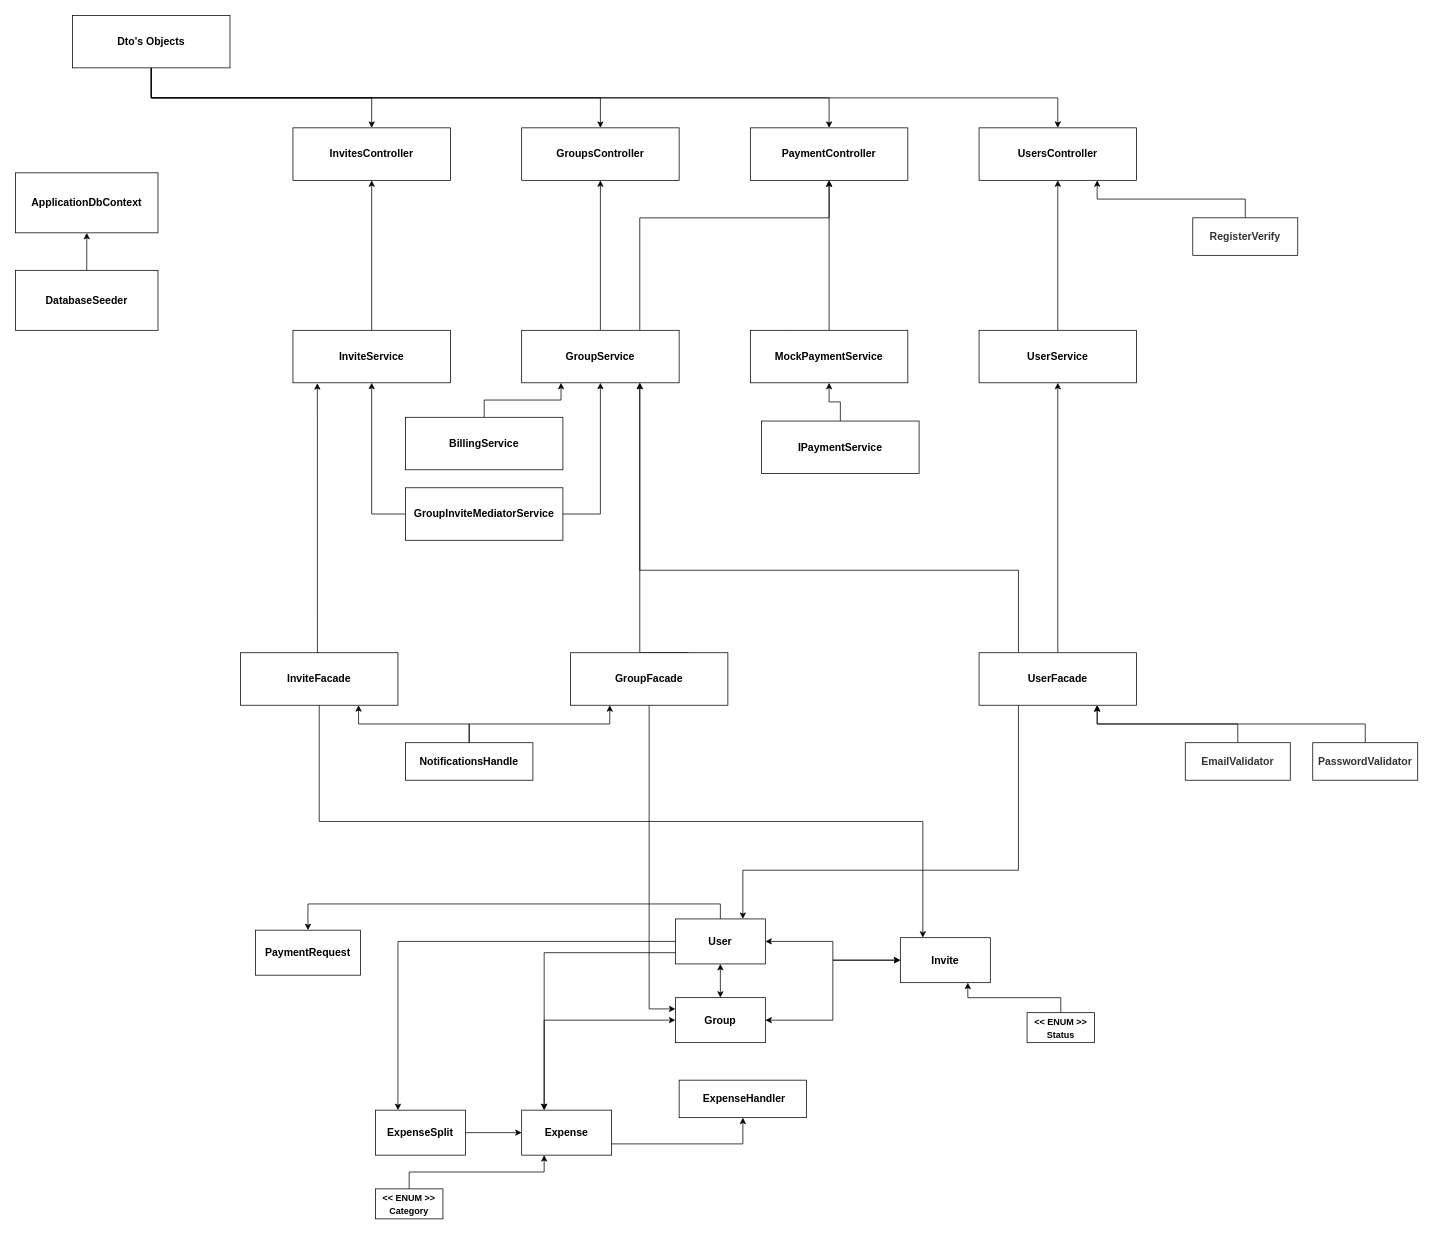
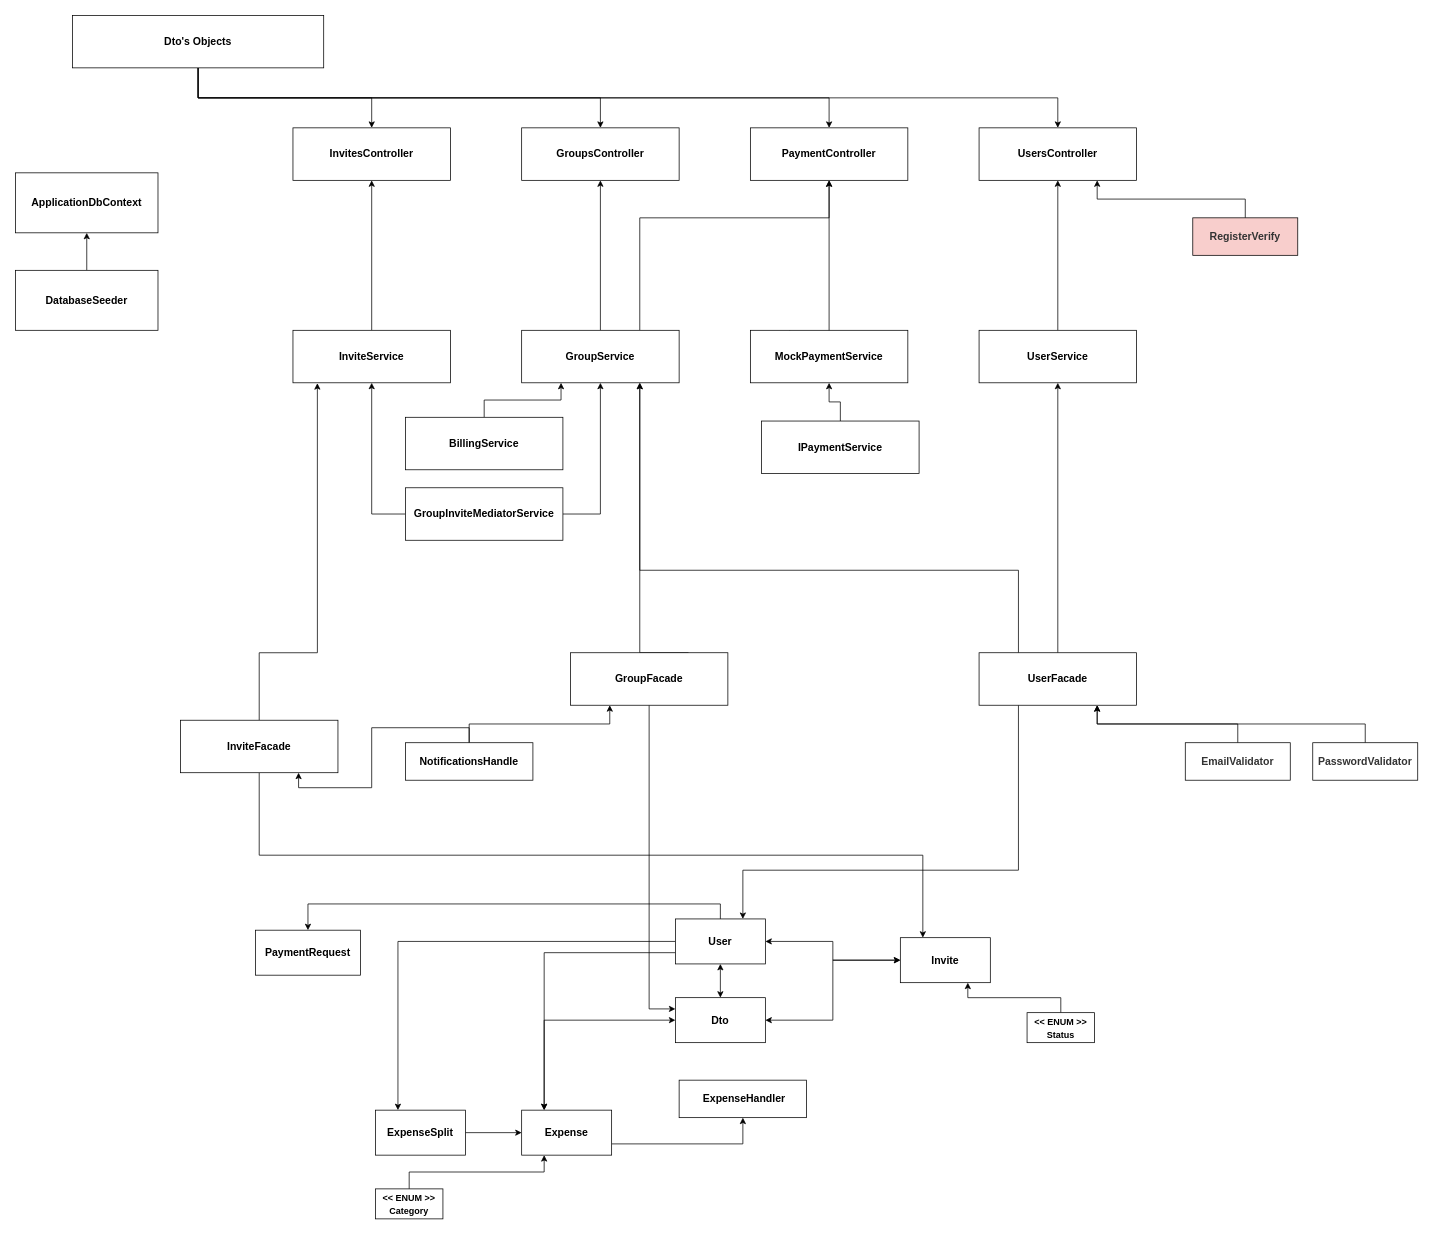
node "Dto's Objects": size 158x53 -> 251x53
node "RegisterVerify": fillcolor #ffffff -> #f8cecc
node "InviteFacade": moved (319, 679) -> (259, 747)
node "Group": label "Group" -> "Dto"
